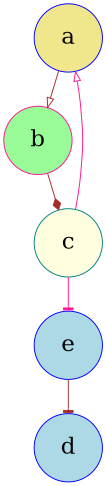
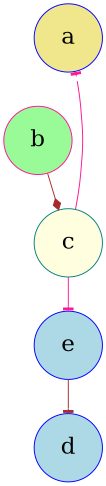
edge "a" -> "b": removed
edge "c" -> "a": arrowhead onormal -> tee
